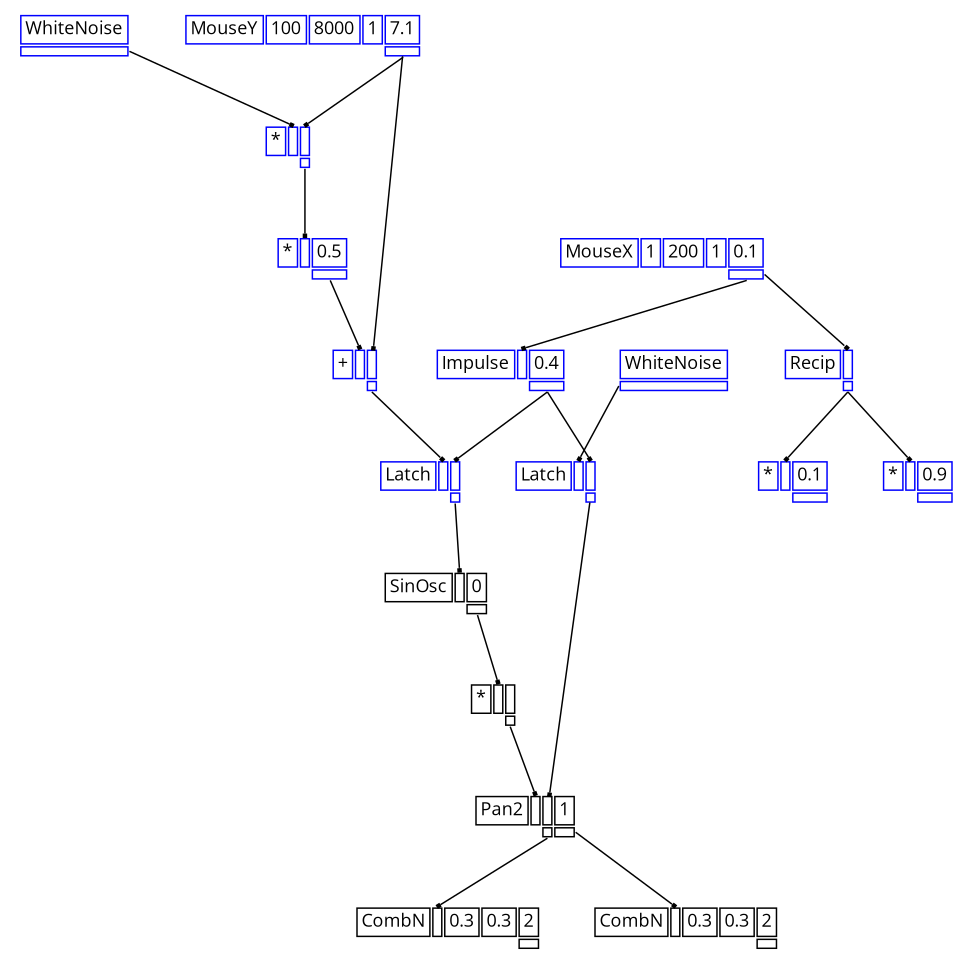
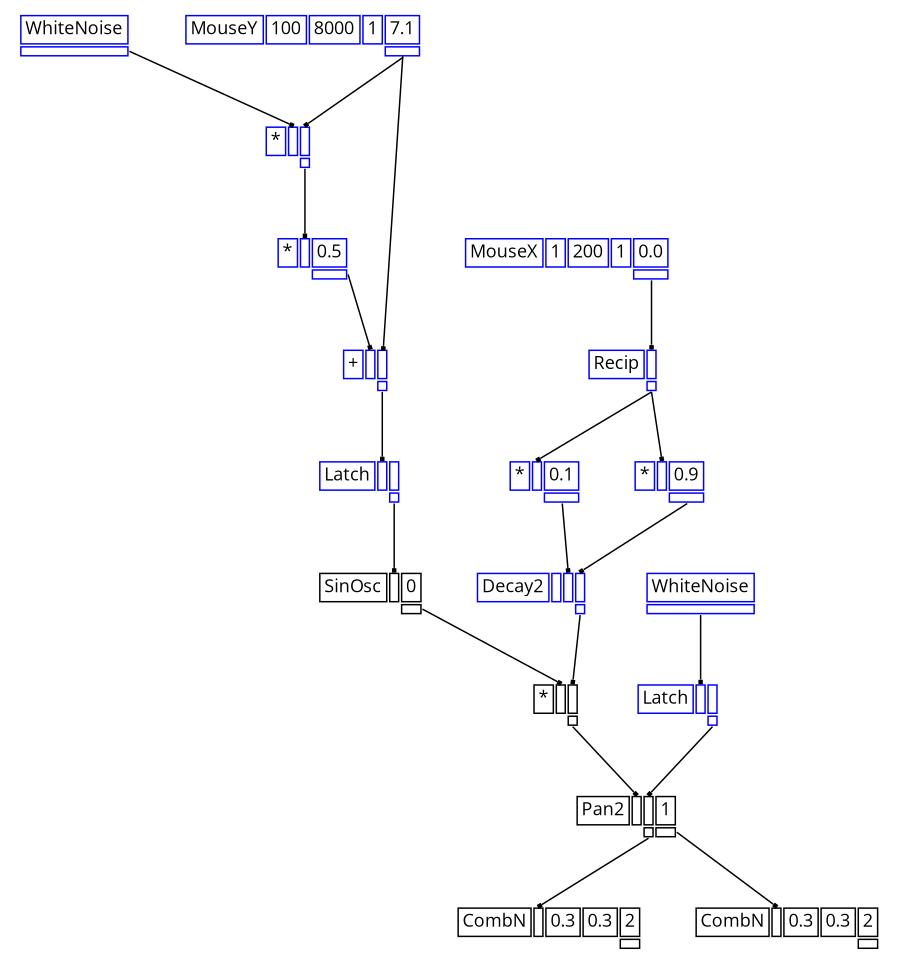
node "MouseX": text "0.1" -> "0.0"
node "Impulse": removed
node "Decay2": added
